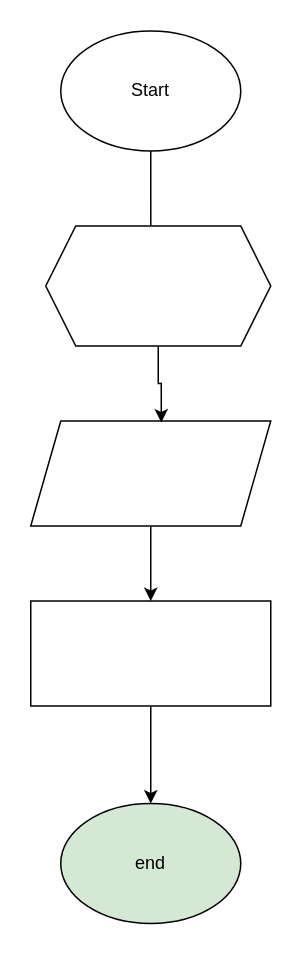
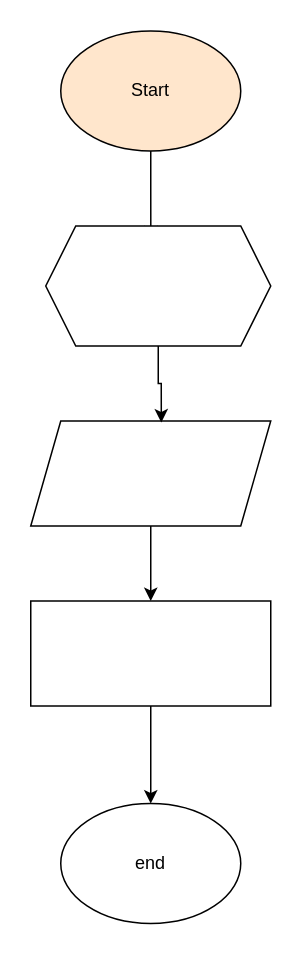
node "Start": fillcolor #ffffff -> #ffe6cc
node "end": fillcolor #d5e8d4 -> #ffffff
